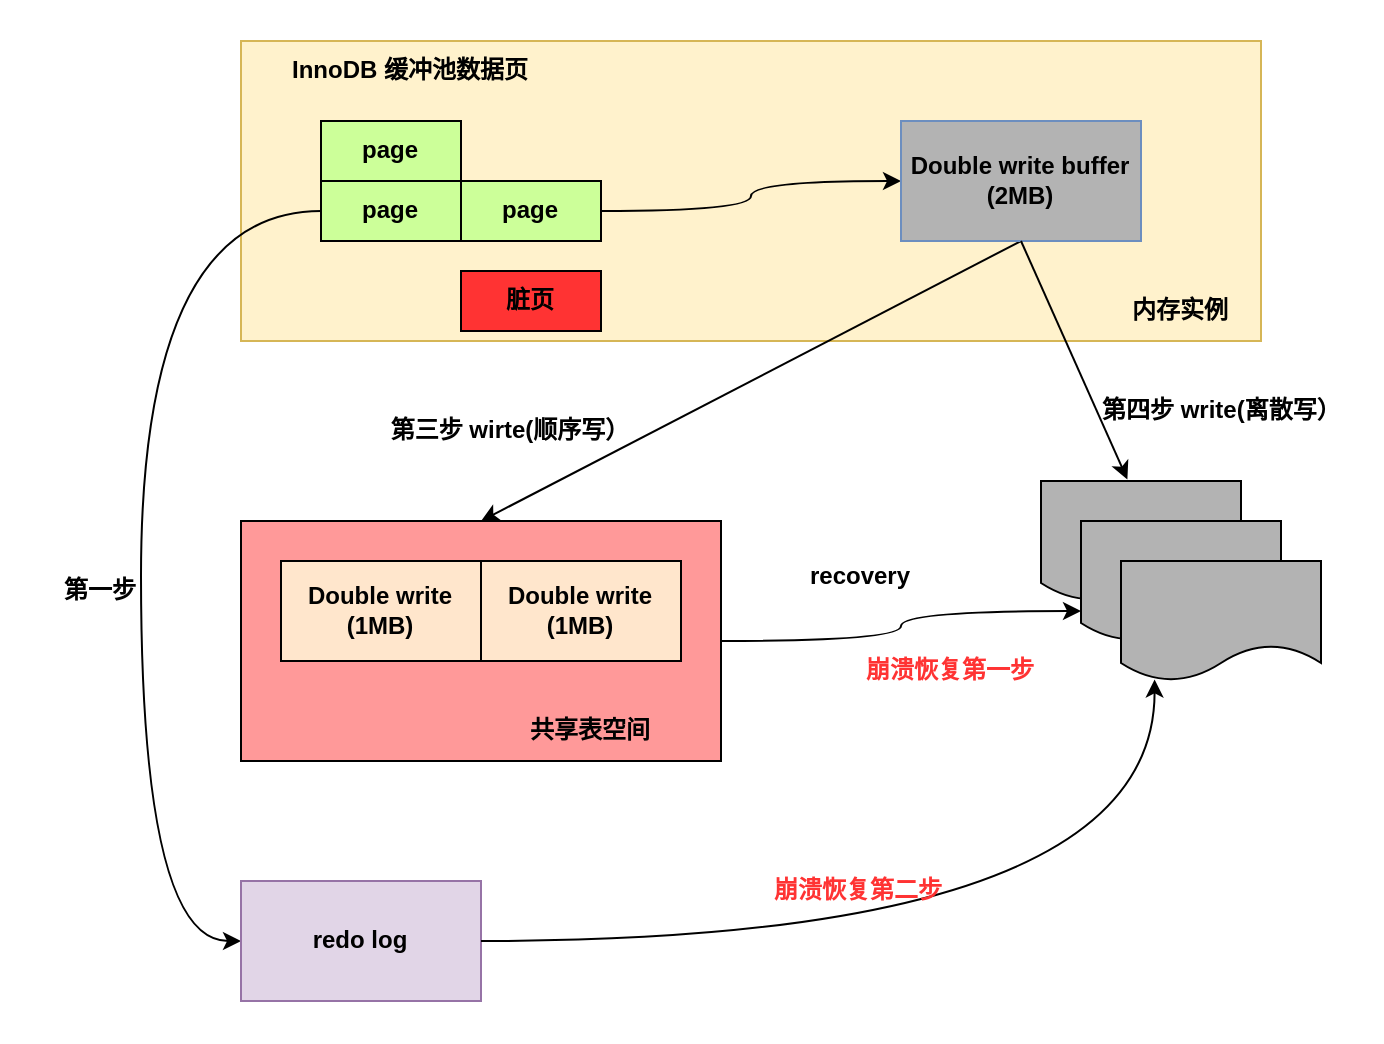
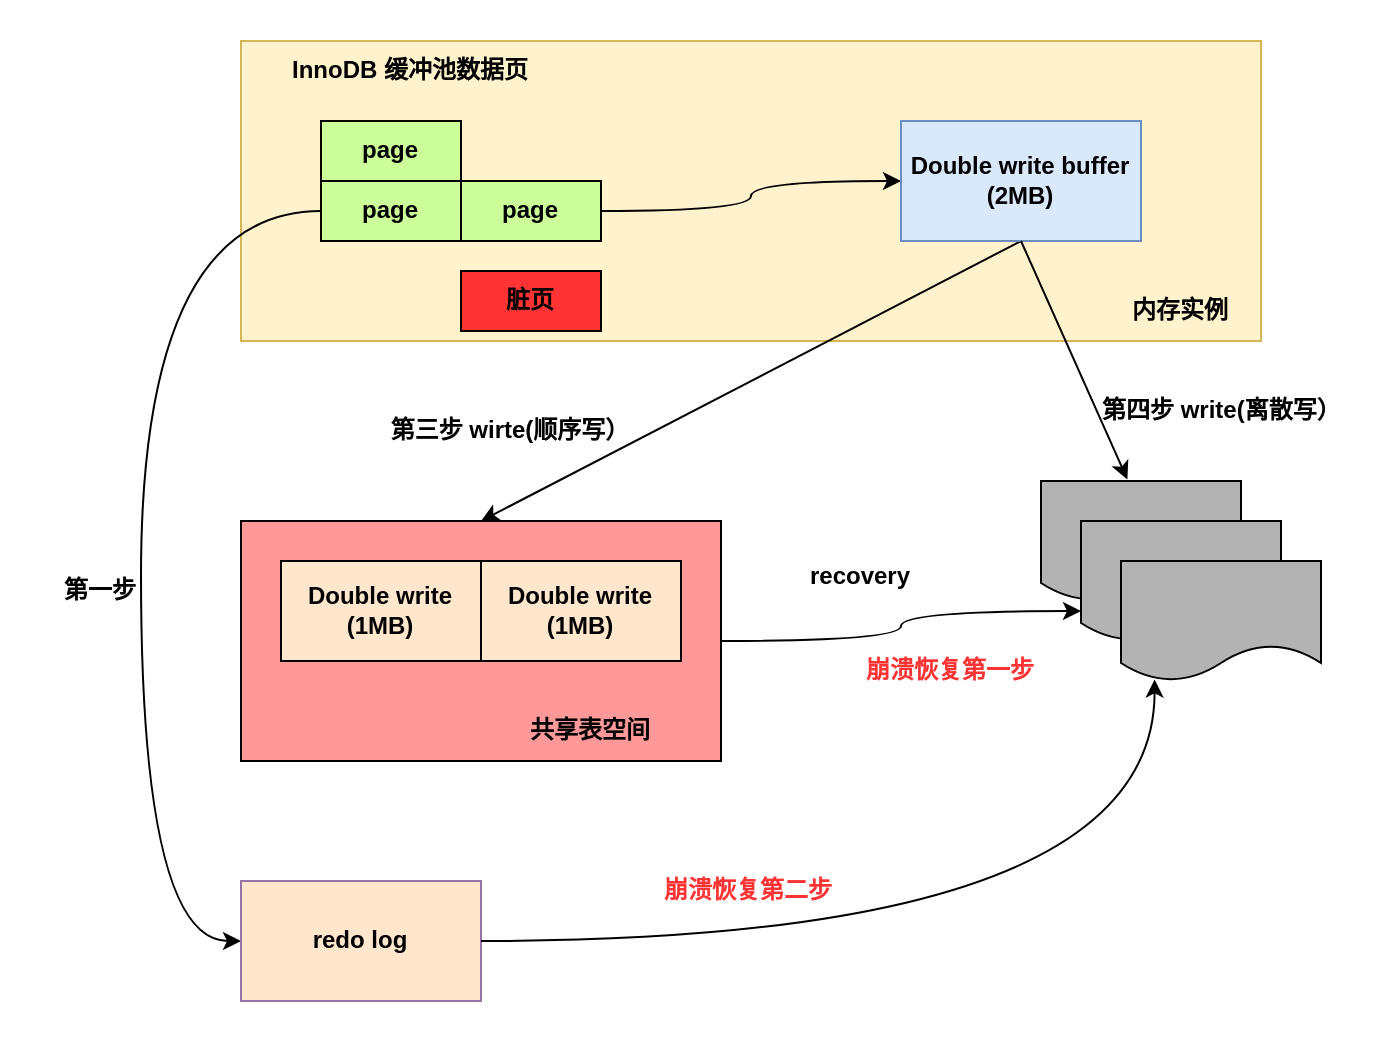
node "Double write buffer (2MB)": fillcolor #b3b3b3 -> #dae8fc
node "崩溃恢复第二步": moved (859, 891) -> (749, 891)
node "redo log": fillcolor #e1d5e7 -> #ffe6cc
